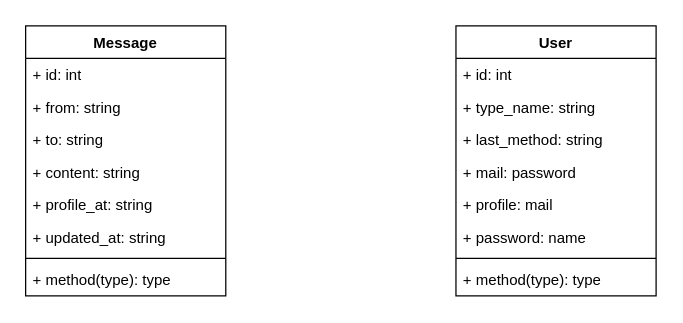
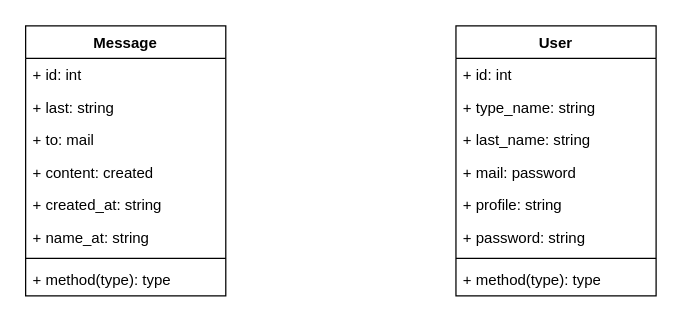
node "+ from: string": label "+ from: string" -> "+ last: string"
node "+ to: string": label "+ to: string" -> "+ to: mail"
node "+ last_method: string": label "+ last_method: string" -> "+ last_name: string"
node "+ content: string": label "+ content: string" -> "+ content: created"
node "+ profile_at: string": label "+ profile_at: string" -> "+ created_at: string"
node "+ profile: mail": label "+ profile: mail" -> "+ profile: string"
node "+ updated_at: string": label "+ updated_at: string" -> "+ name_at: string"
node "+ password: name": label "+ password: name" -> "+ password: string"
